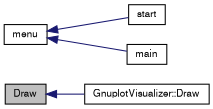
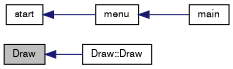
edge "start" -> "menu": reversed
node "GnuplotVisualizer::Draw": label "GnuplotVisualizer::Draw" -> "Draw::Draw"
